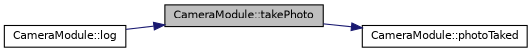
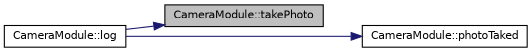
edge "CameraModule::takePhoto" -> "CameraModule::photoTaked": now "CameraModule::log" -> "CameraModule::photoTaked"
